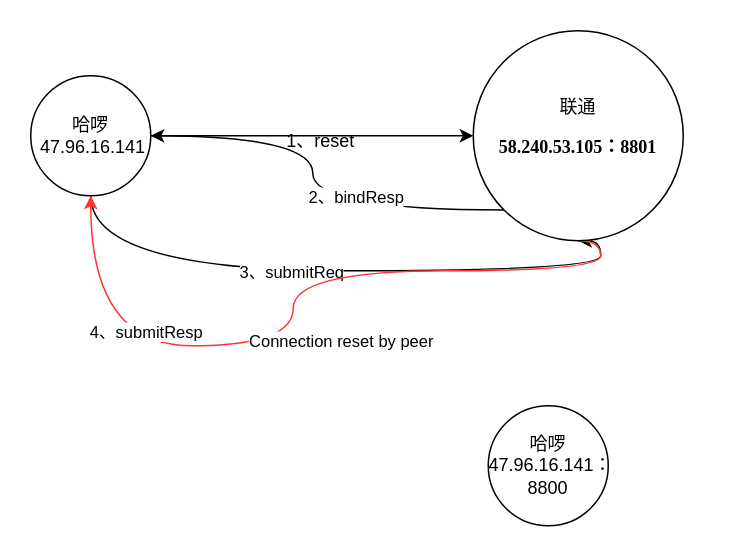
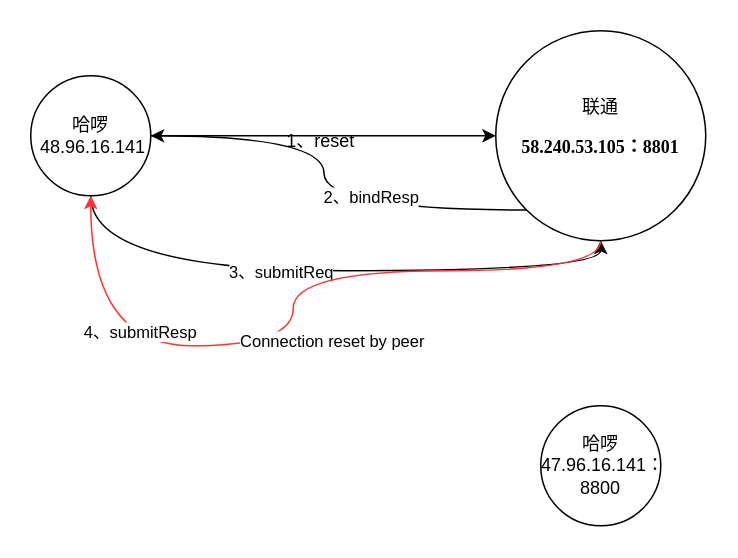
node "哈啰 47.96.16.141": label "哈啰 47.96.16.141" -> "哈啰 48.96.16.141"
node "联通 58.240.53.105：8801": moved (578, 136) -> (601, 136)
node "哈啰 47.96.16.141：8800": moved (548, 466) -> (601, 466)
